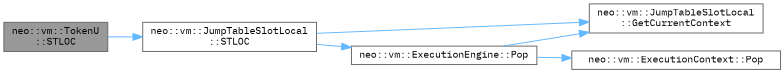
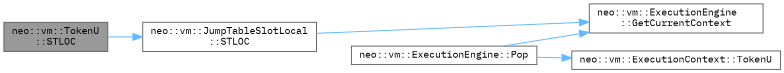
node "neo::vm::JumpTableSlotLocal ::GetCurrentContext": label "neo::vm::JumpTableSlotLocal ::GetCurrentContext" -> "neo::vm::ExecutionEngine ::GetCurrentContext"
edge "neo::vm::JumpTableSlotLocal ::STLOC" -> "neo::vm::ExecutionEngine::Pop": removed
node "neo::vm::ExecutionContext::Pop": label "neo::vm::ExecutionContext::Pop" -> "neo::vm::ExecutionContext::TokenU"
